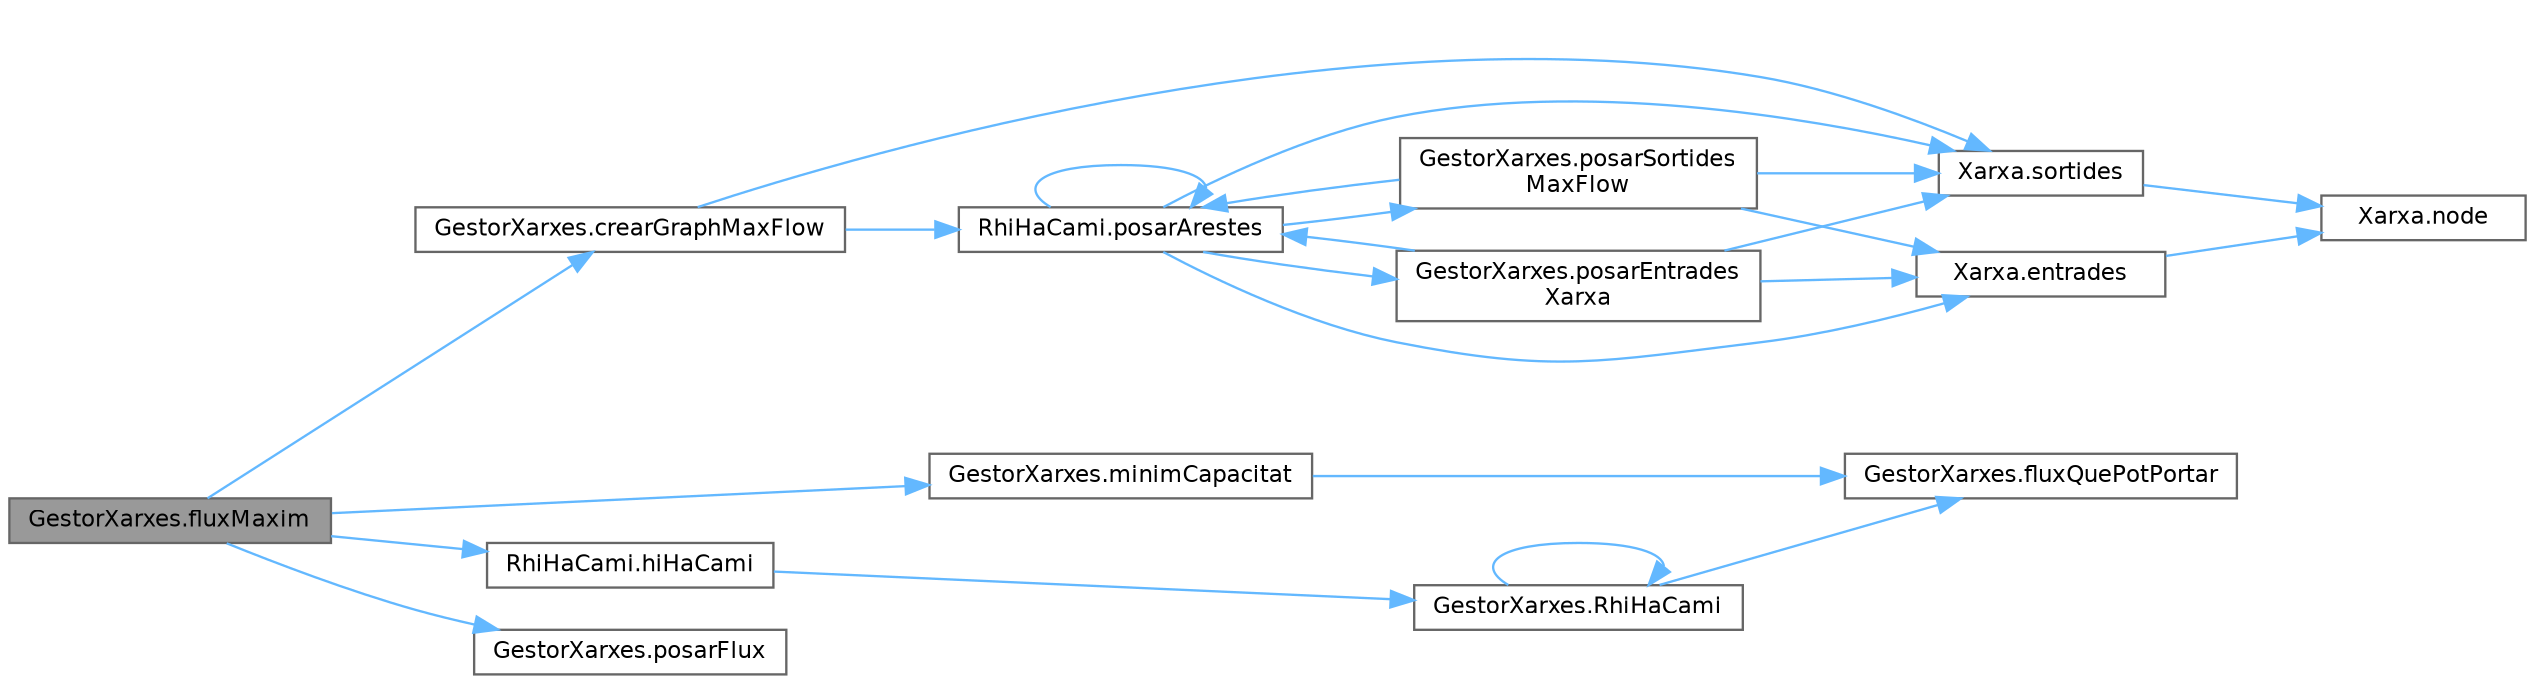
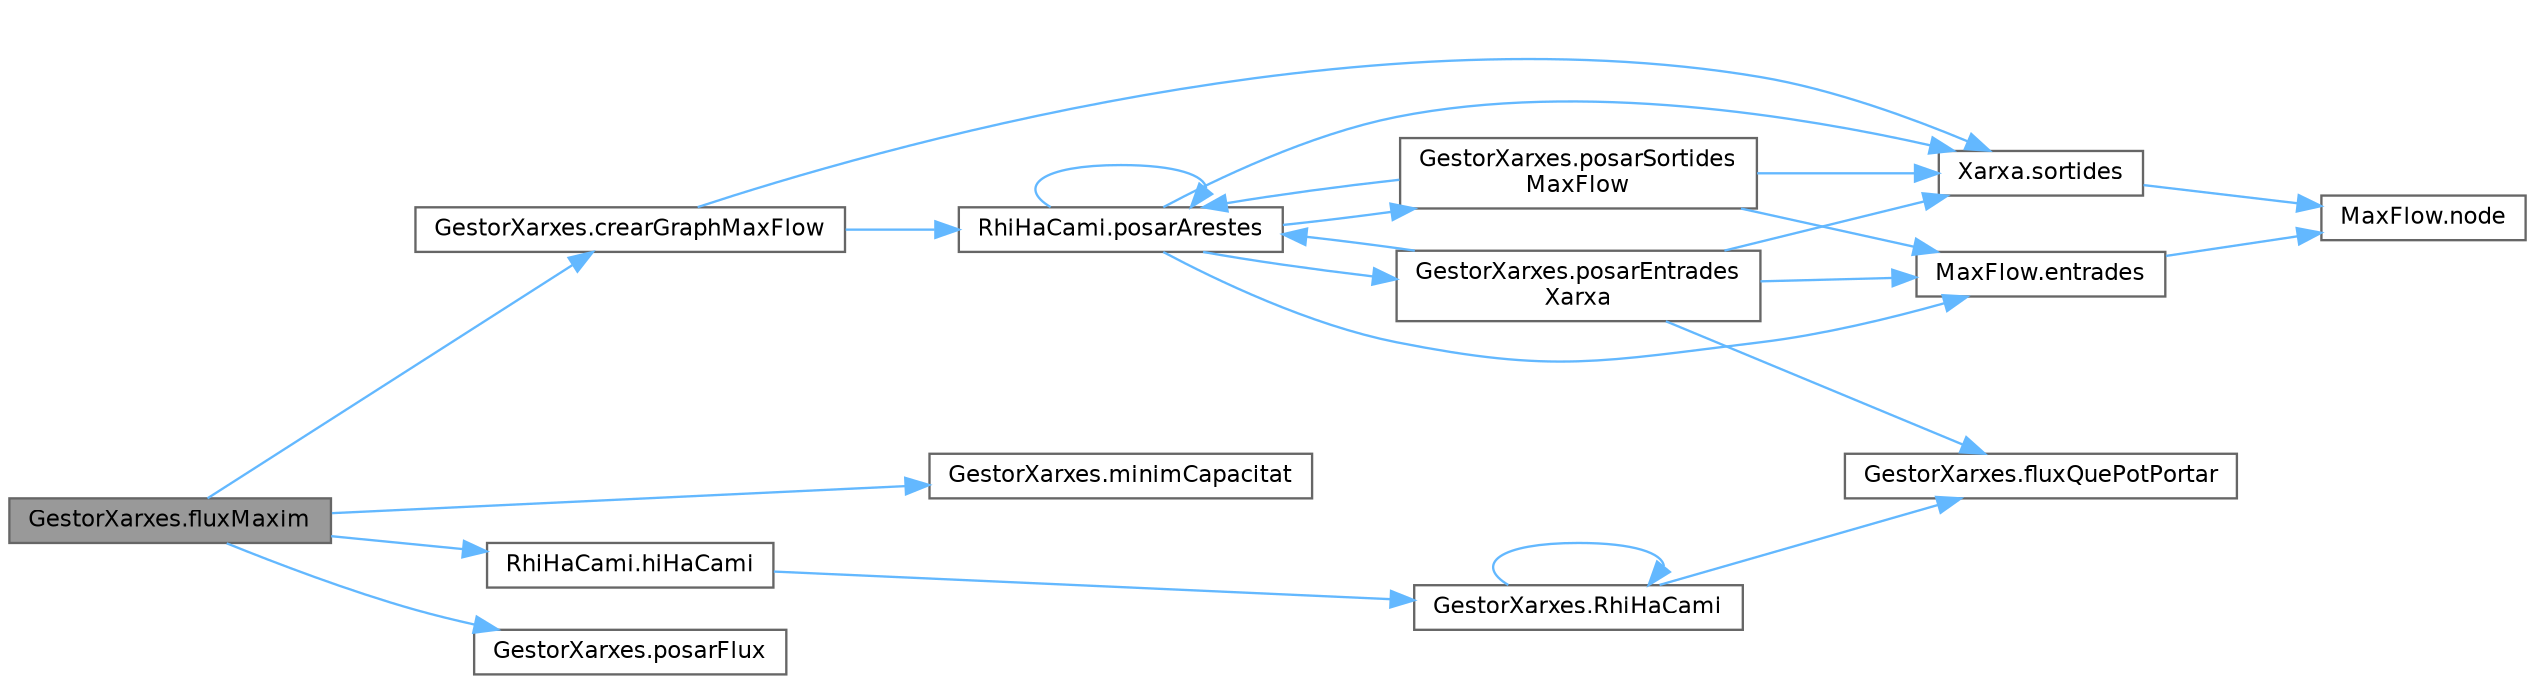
node "Xarxa.node": label "Xarxa.node" -> "MaxFlow.node"
node "Xarxa.entrades": label "Xarxa.entrades" -> "MaxFlow.entrades"
edge "GestorXarxes.minimCapacitat" -> "GestorXarxes.fluxQuePotPortar": now "GestorXarxes.posarEntrades Xarxa" -> "GestorXarxes.fluxQuePotPortar"
